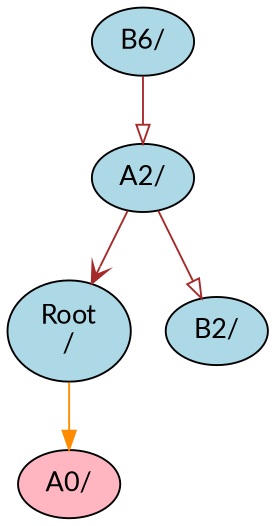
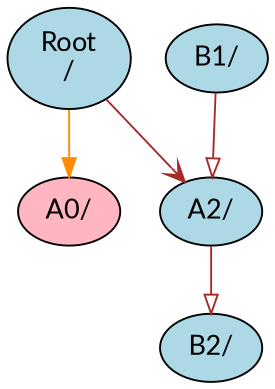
node "B6/": label "B6/" -> "B1/"
edge "A2/" -> "Root /": reversed
